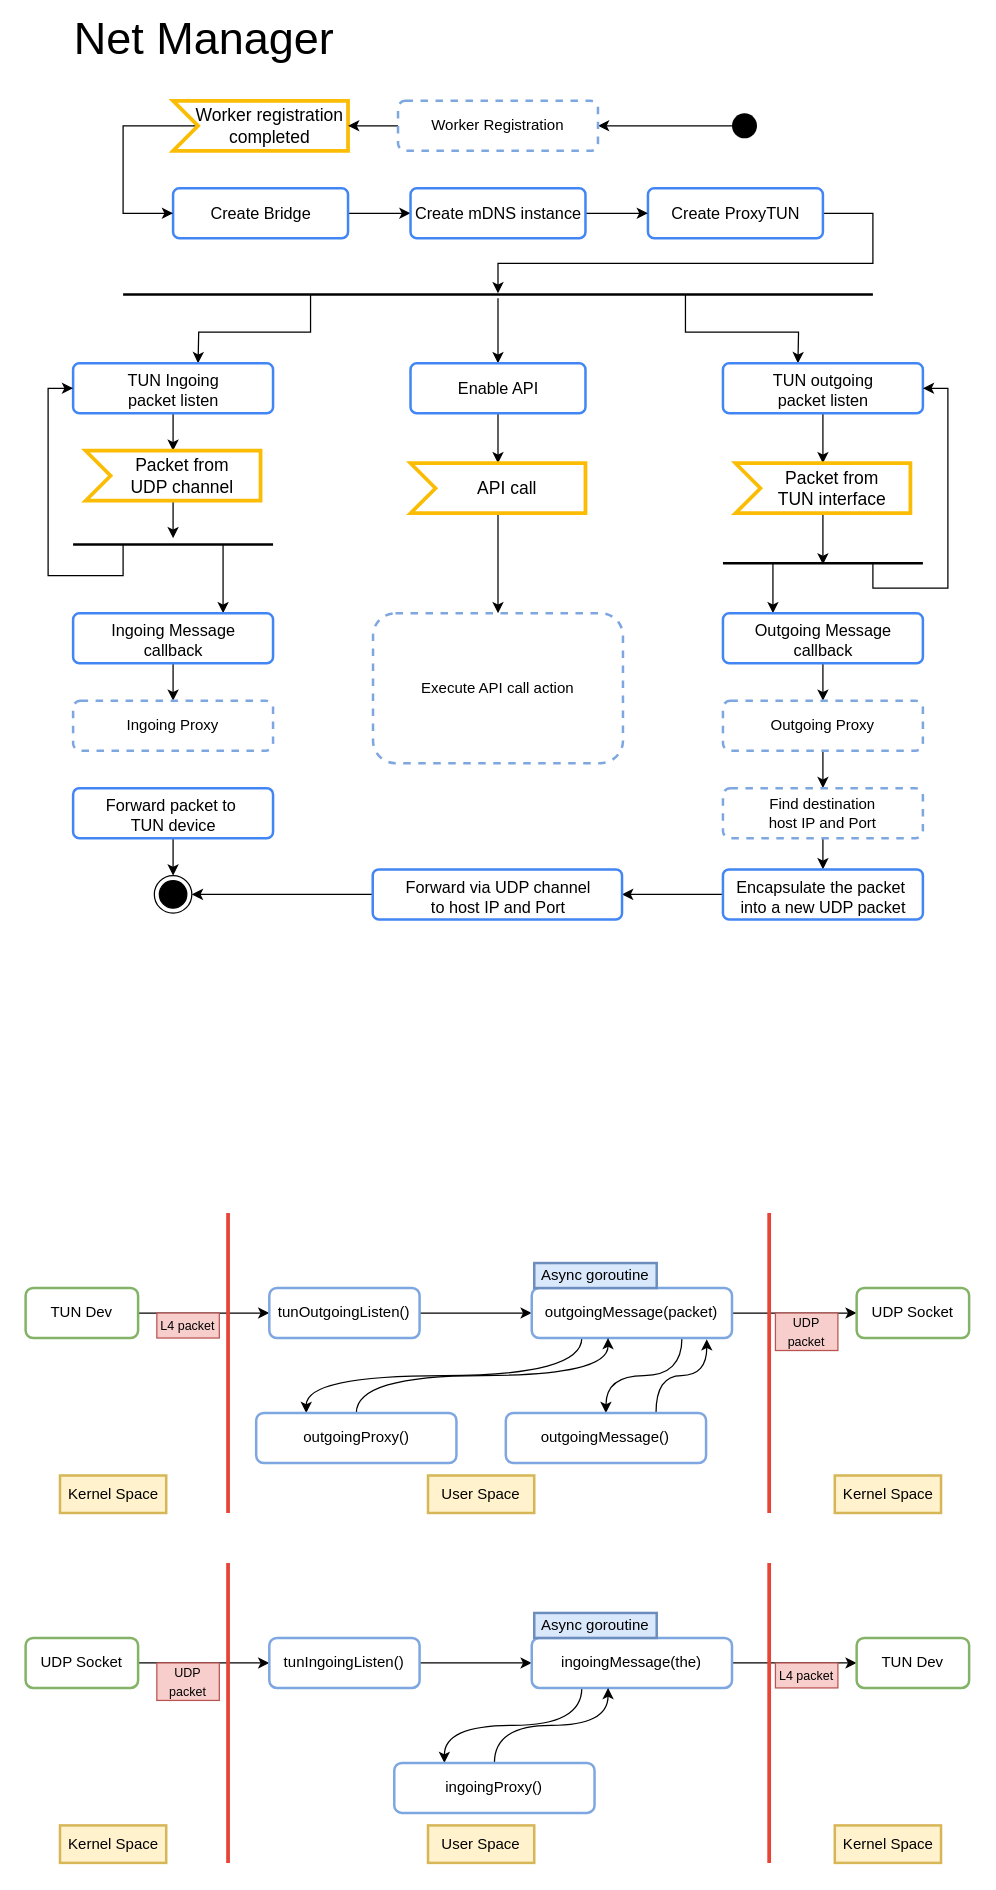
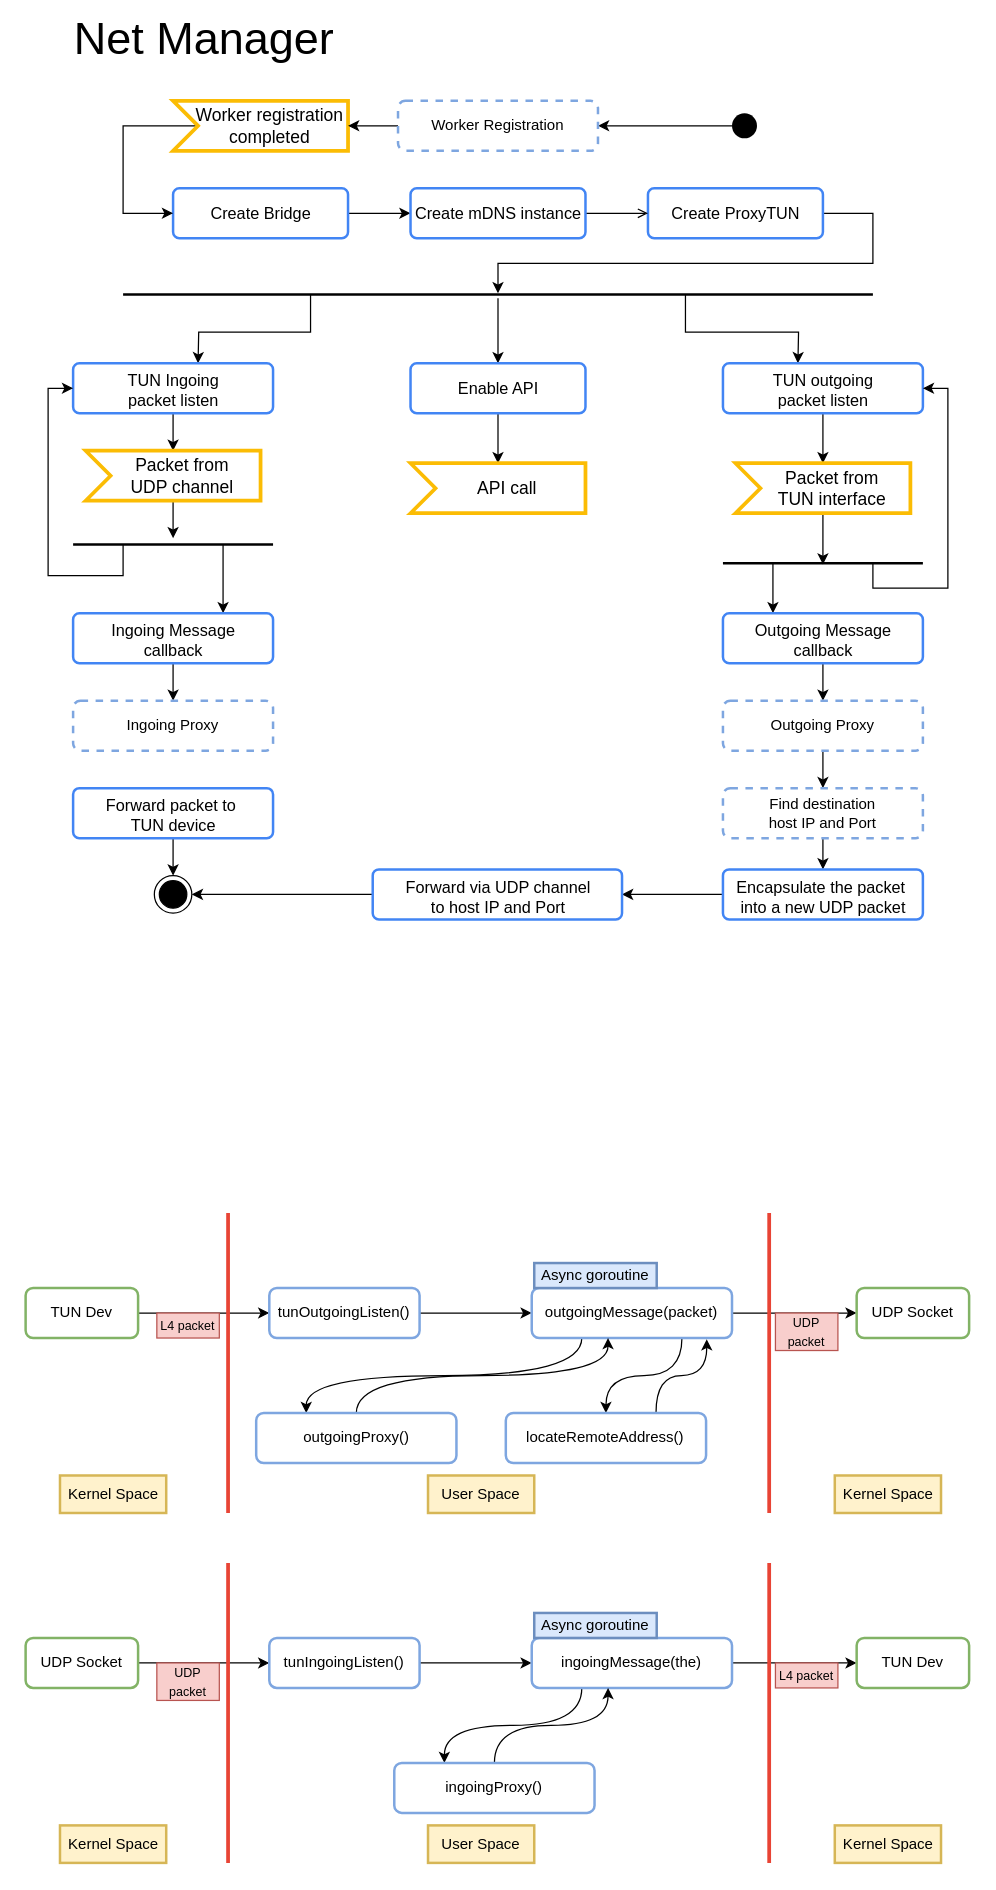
edge "Create mDNS instance" -> "Create ProxyTUN": arrowhead classic -> open
edge "API call" -> "Execute API call action": removed
node "Execute API call action": removed
node "outgoingMessage()": label "outgoingMessage()" -> "locateRemoteAddress()"
